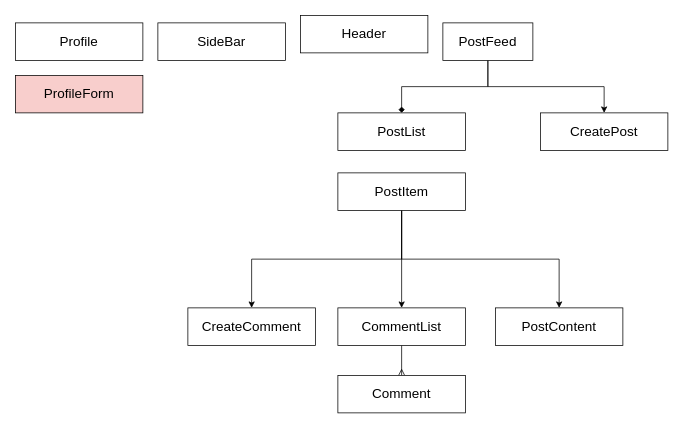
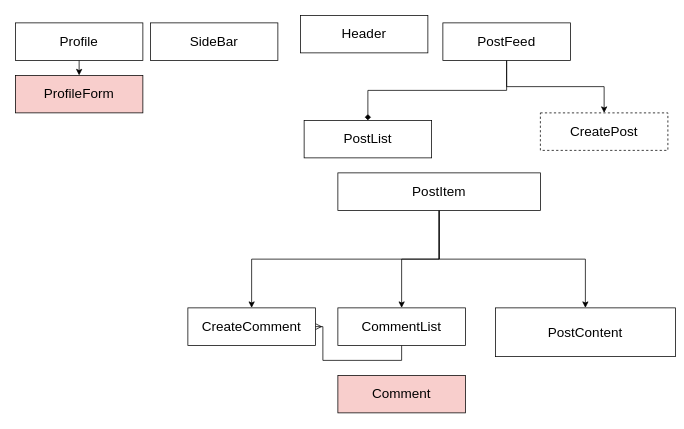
node "SideBar": moved (222, 42) -> (214, 42)
node "PostFeed": size 90x38 -> 128x38
edge "Profile" -> "ProfileForm": added
node "PostList": moved (402, 132) -> (368, 139)
node "CreatePost": style solid -> dashed
node "PostItem": size 128x38 -> 203x38
node "PostContent": size 128x38 -> 180x49
edge "CommentList" -> "Comment": now "CommentList" -> "CreateComment"
node "Comment": fillcolor #ffffff -> #f8cecc
